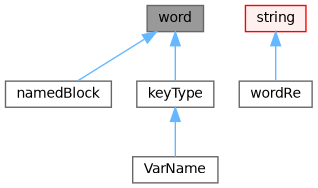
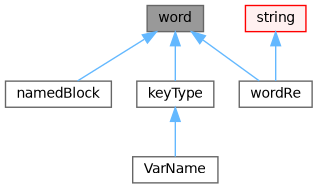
edge "wordRe" -> "word": added
